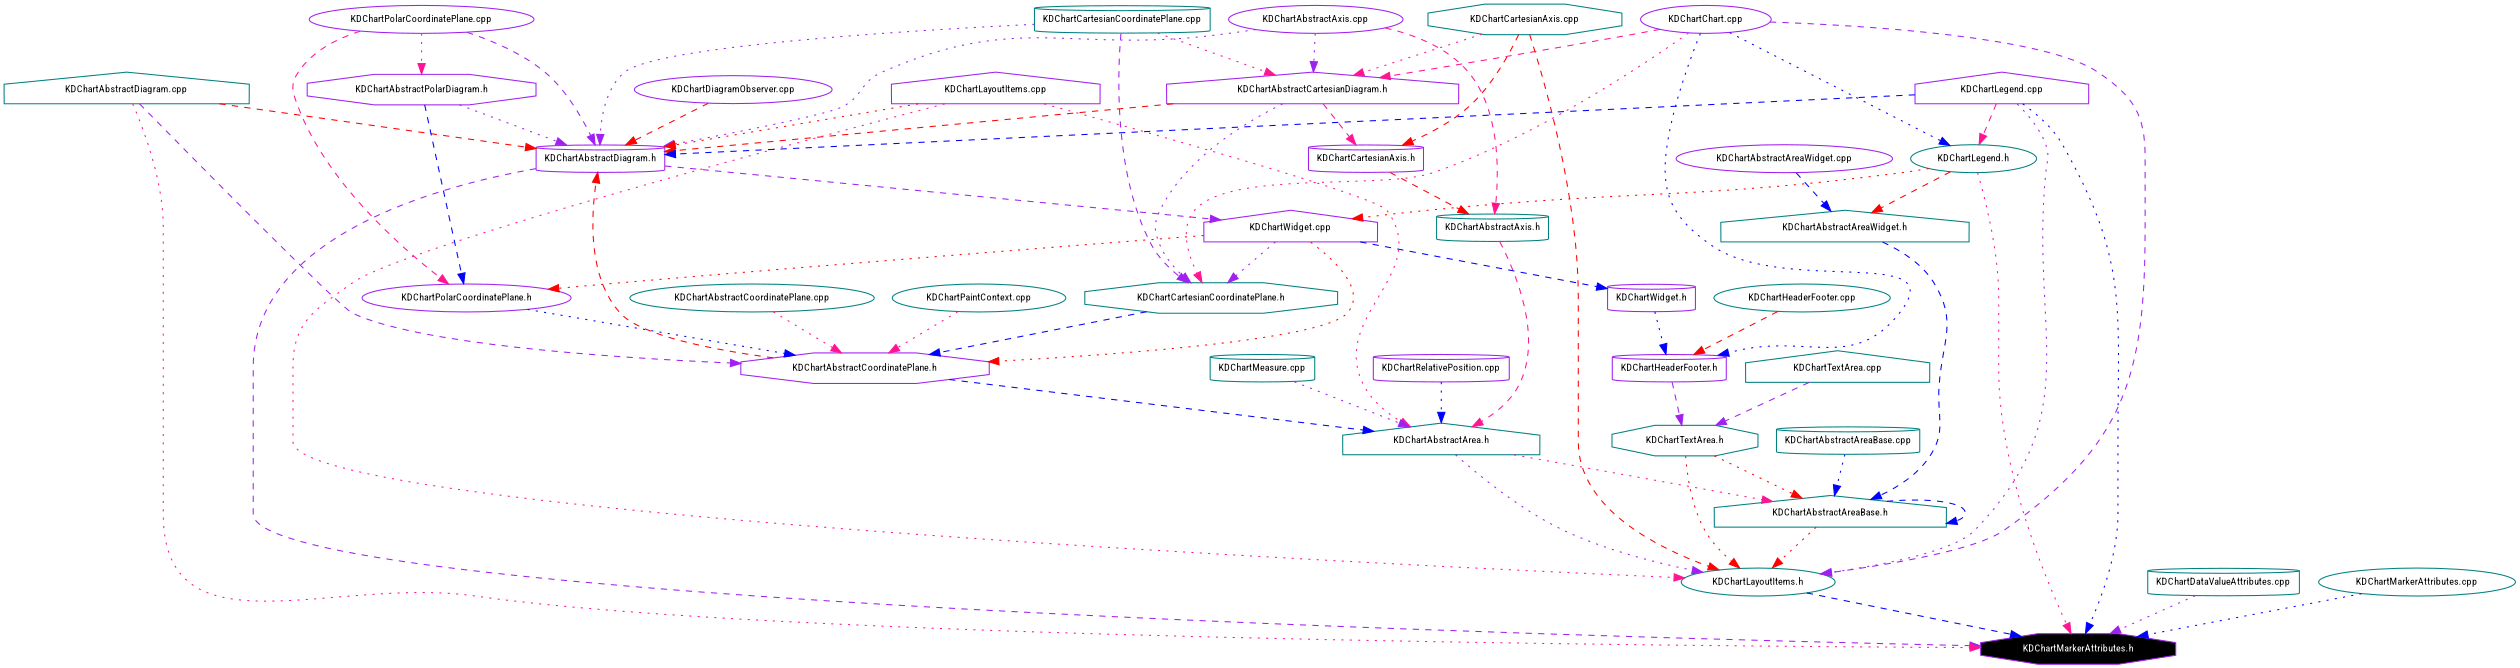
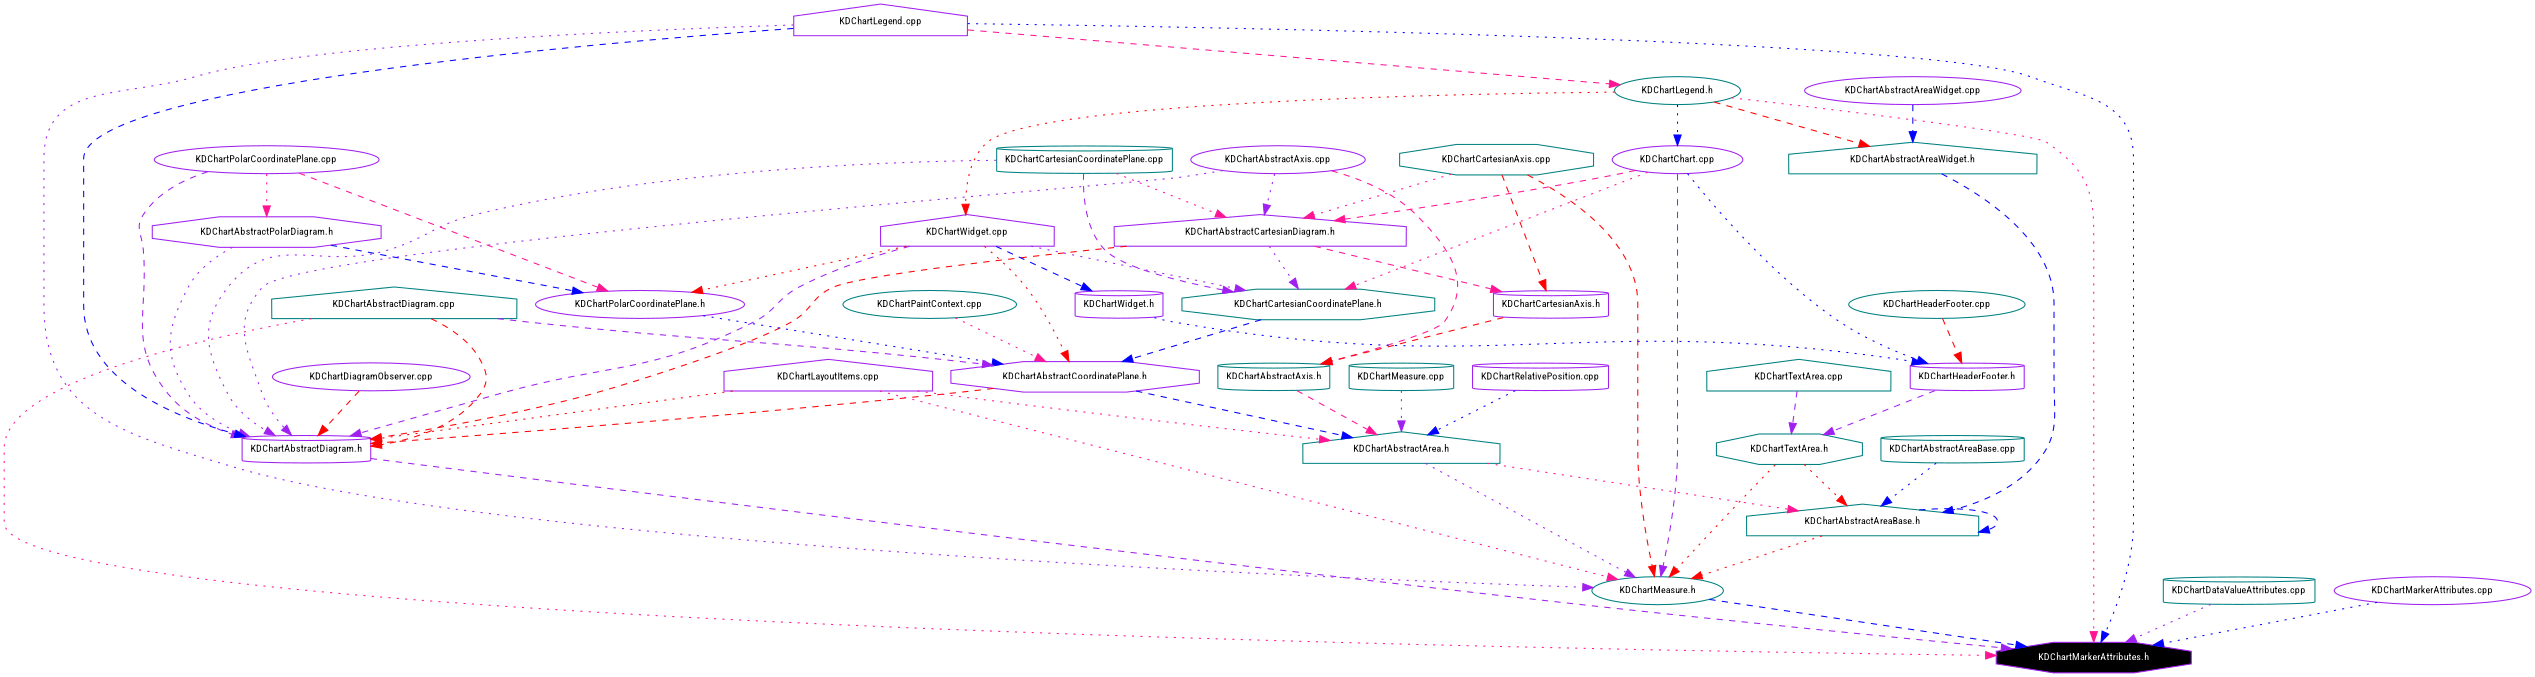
edge "KDChartChart.cpp" -> "KDChartLegend.h": reversed
edge "KDChartAbstractDiagram.h" -> "KDChartWidget.cpp": reversed
node "KDChartAbstractCoordinatePlane.cpp": removed
node "KDChartLayoutItems.h": label "KDChartLayoutItems.h" -> "KDChartMeasure.h"
node "KDChartMarkerAttributes.cpp": color teal -> purple
